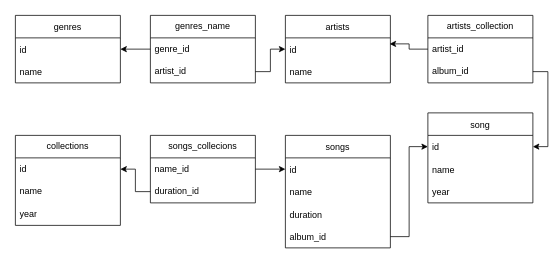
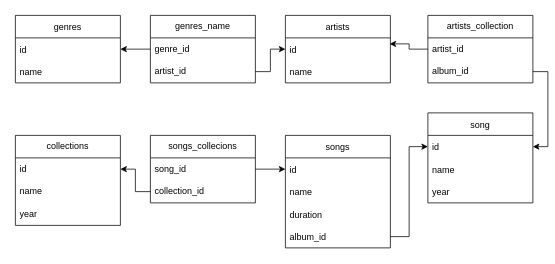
node "name_id": label "name_id" -> "song_id"
node "duration_id": label "duration_id" -> "collection_id"
